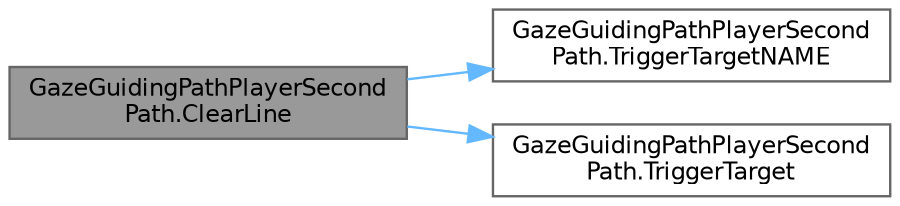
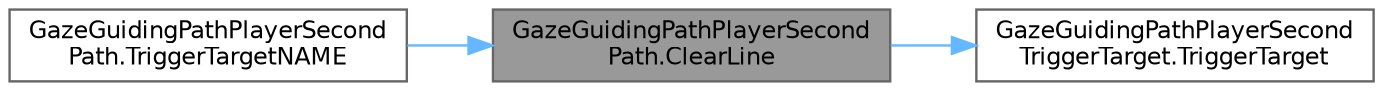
edge "GazeGuidingPathPlayerSecond Path.ClearLine" -> "GazeGuidingPathPlayerSecond Path.TriggerTargetNAME": reversed
node "GazeGuidingPathPlayerSecond Path.TriggerTarget": label "GazeGuidingPathPlayerSecond Path.TriggerTarget" -> "GazeGuidingPathPlayerSecond TriggerTarget.TriggerTarget"
